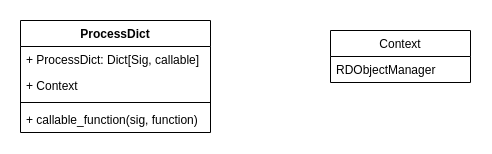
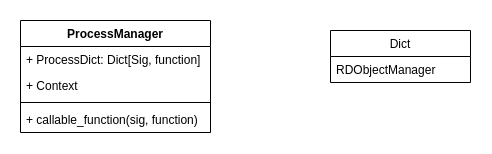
node "ProcessDict": label "ProcessDict" -> "ProcessManager"
node "Context": label "Context" -> "Dict"
node "+ ProcessDict: Dict[Sig, callable]": label "+ ProcessDict: Dict[Sig, callable]" -> "+ ProcessDict: Dict[Sig, function]"
